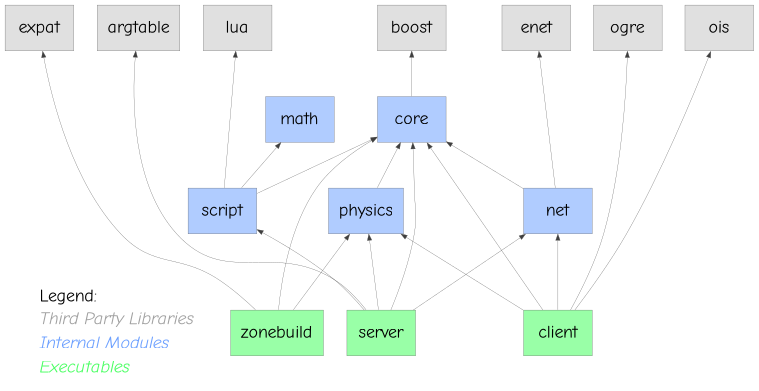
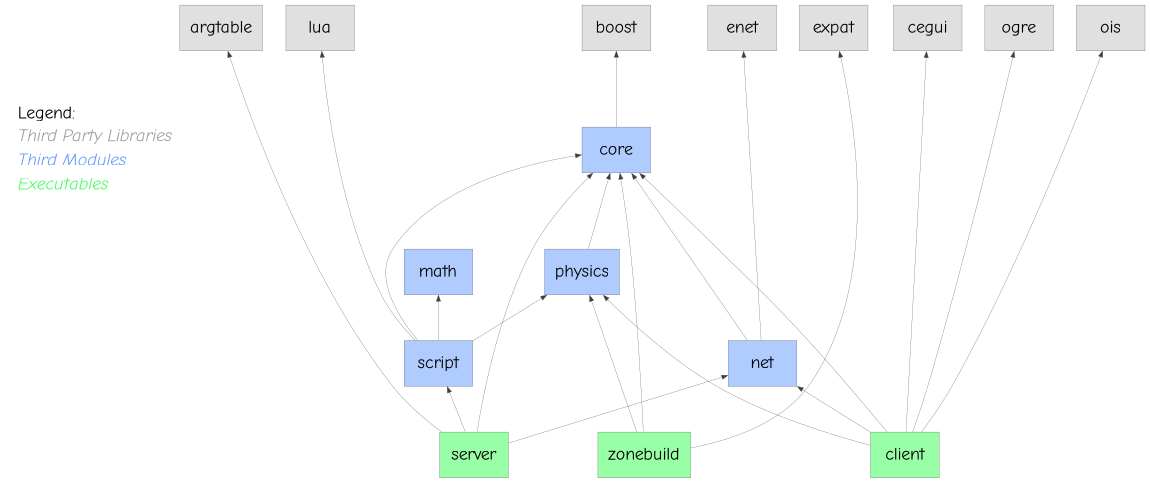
node "cegui": added
edge "server" -> "physics": now "script" -> "physics"
node "Legend:": text "Internal Modules" -> "Third Modules"
